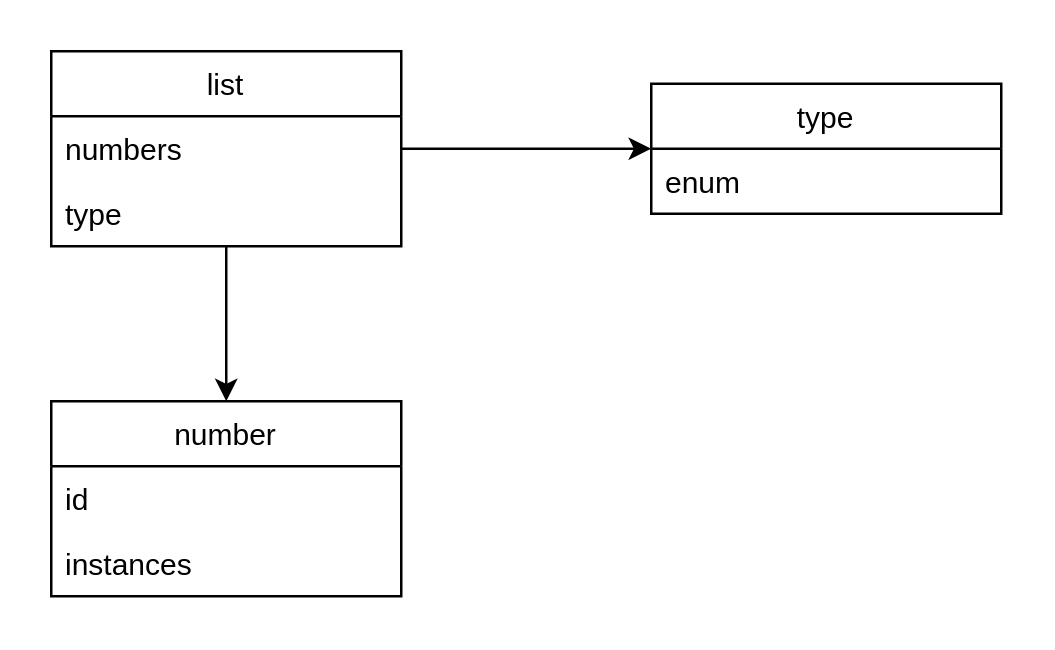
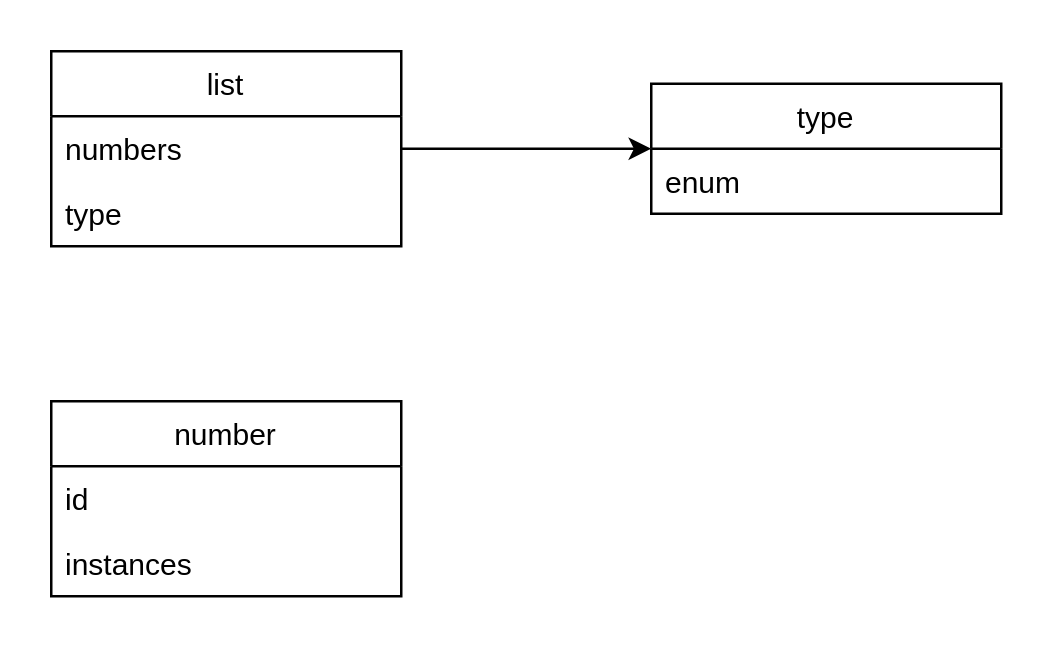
edge "list" -> "number": removed
